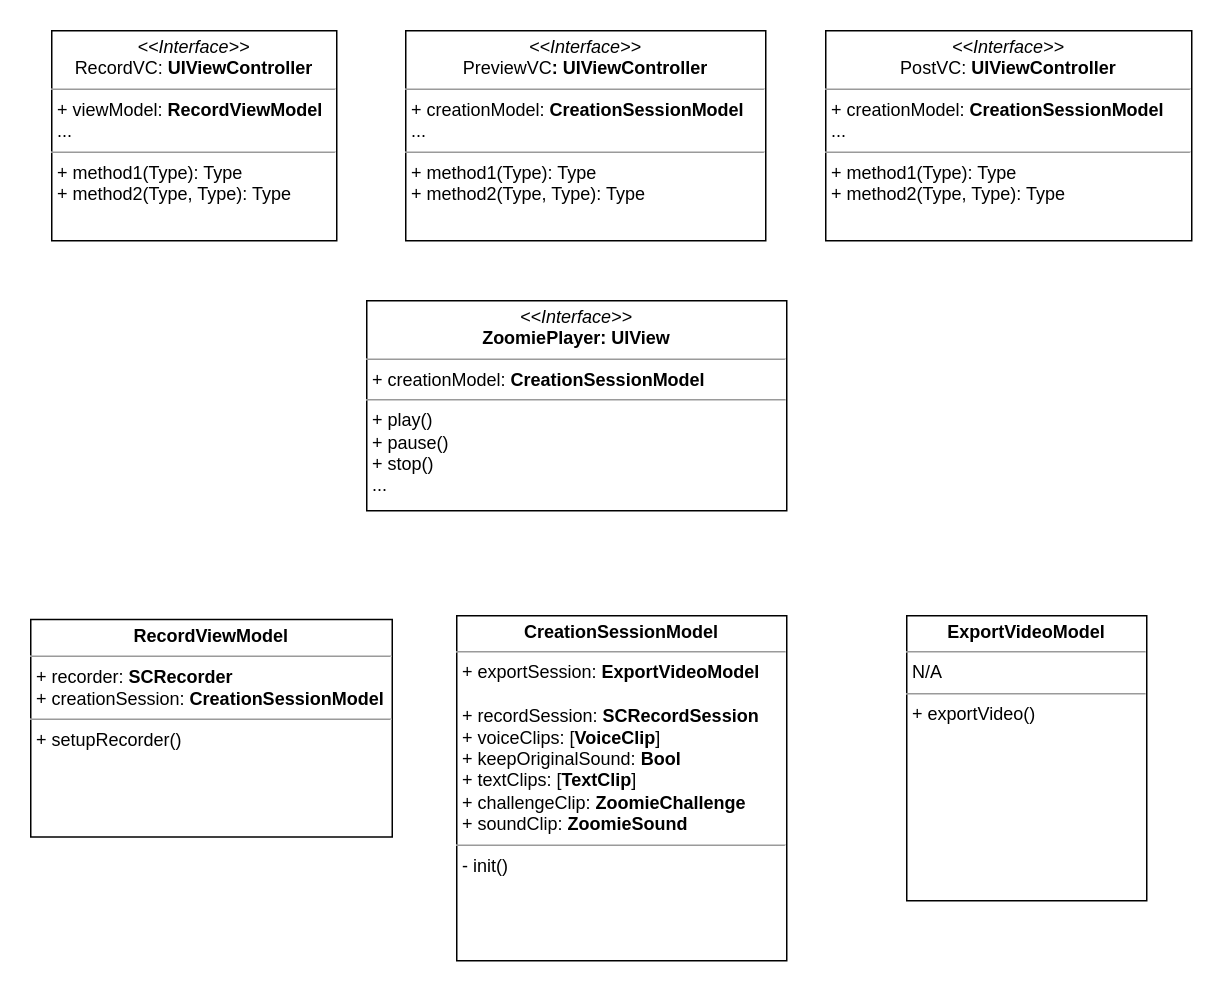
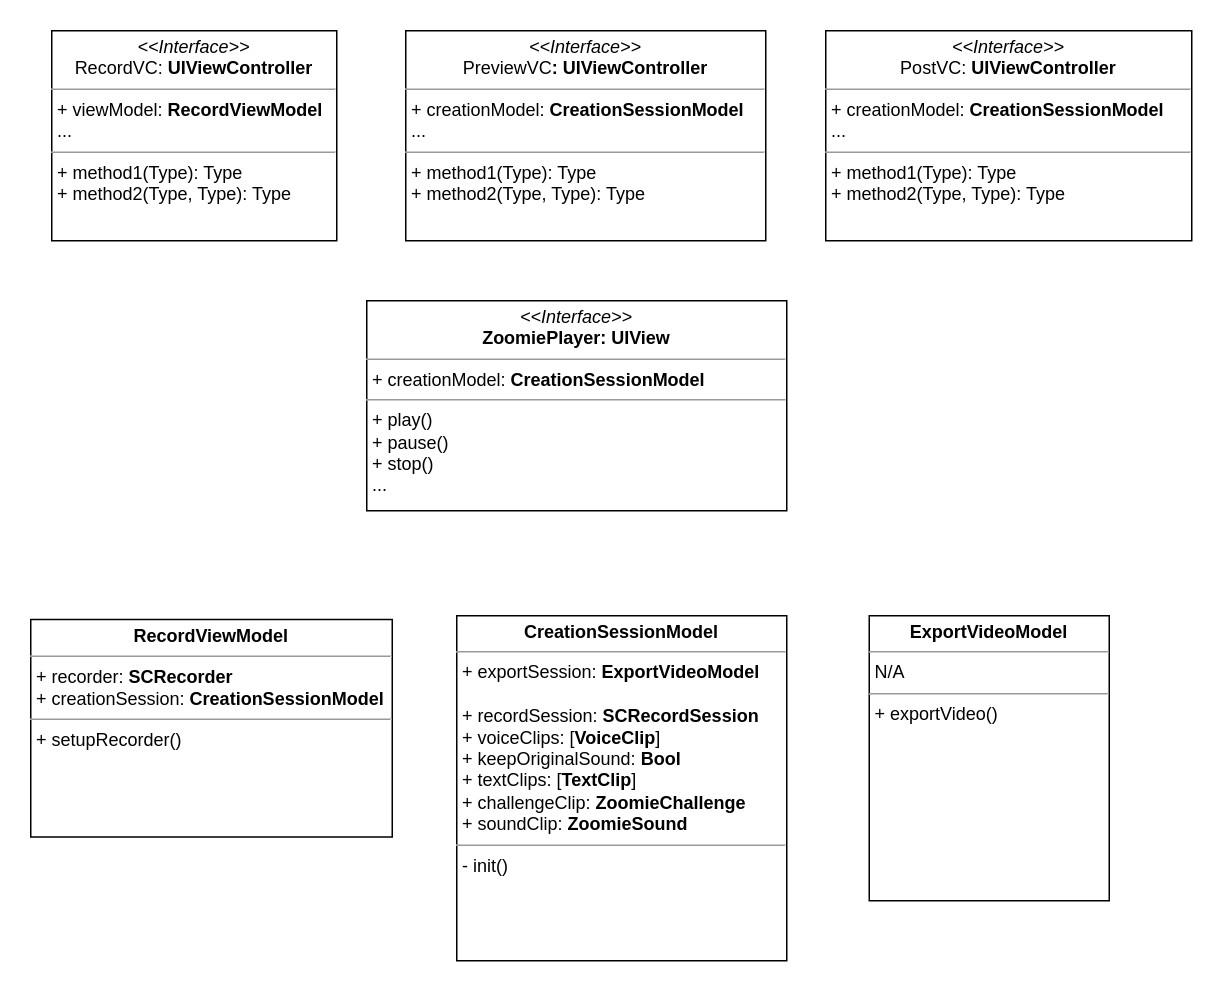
node "ExportVideoModel N/A + exportVideo()": moved (1027, 758) -> (989, 758)
